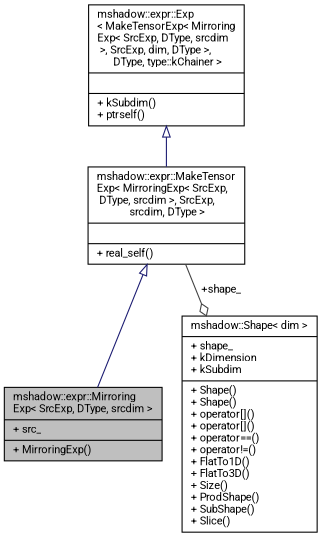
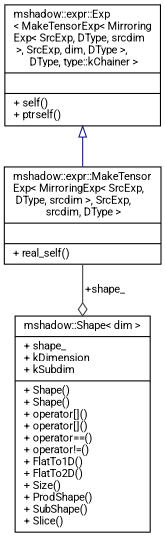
node "mshadow::expr::Exp": text "+ kSubdim()" -> "+ self()"
node "mshadow::expr::Mirroring": removed
node "mshadow::Shape< dim >": text "+ FlatTo3D()" -> "+ FlatTo2D()"
